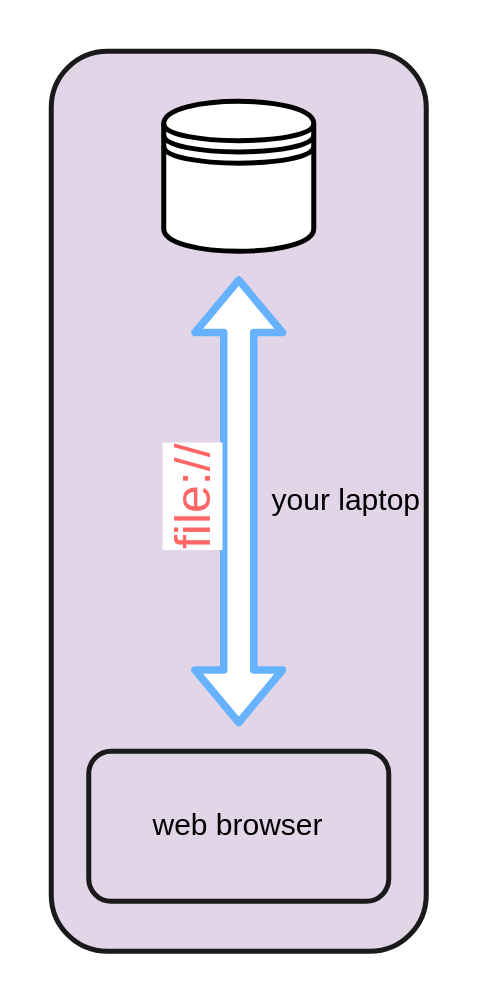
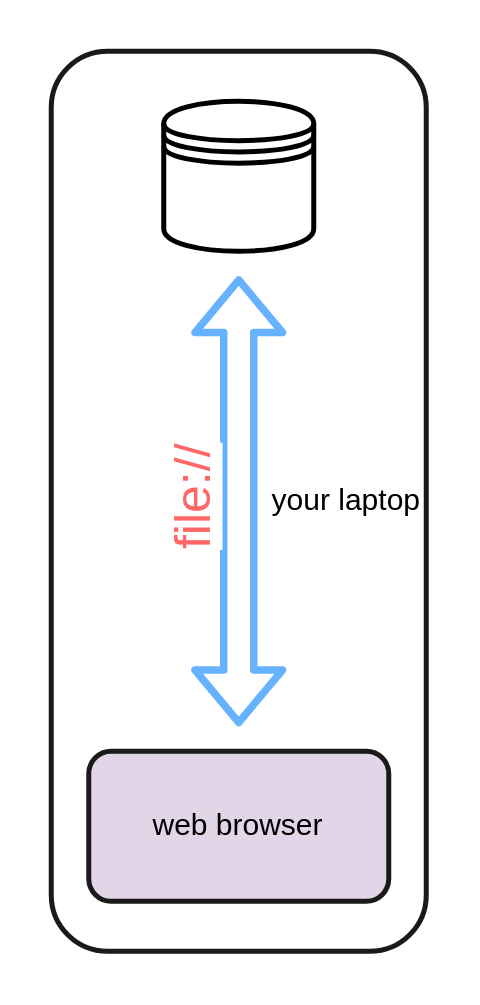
node "your laptop": fillcolor #e1d5e7 -> #ffffff
